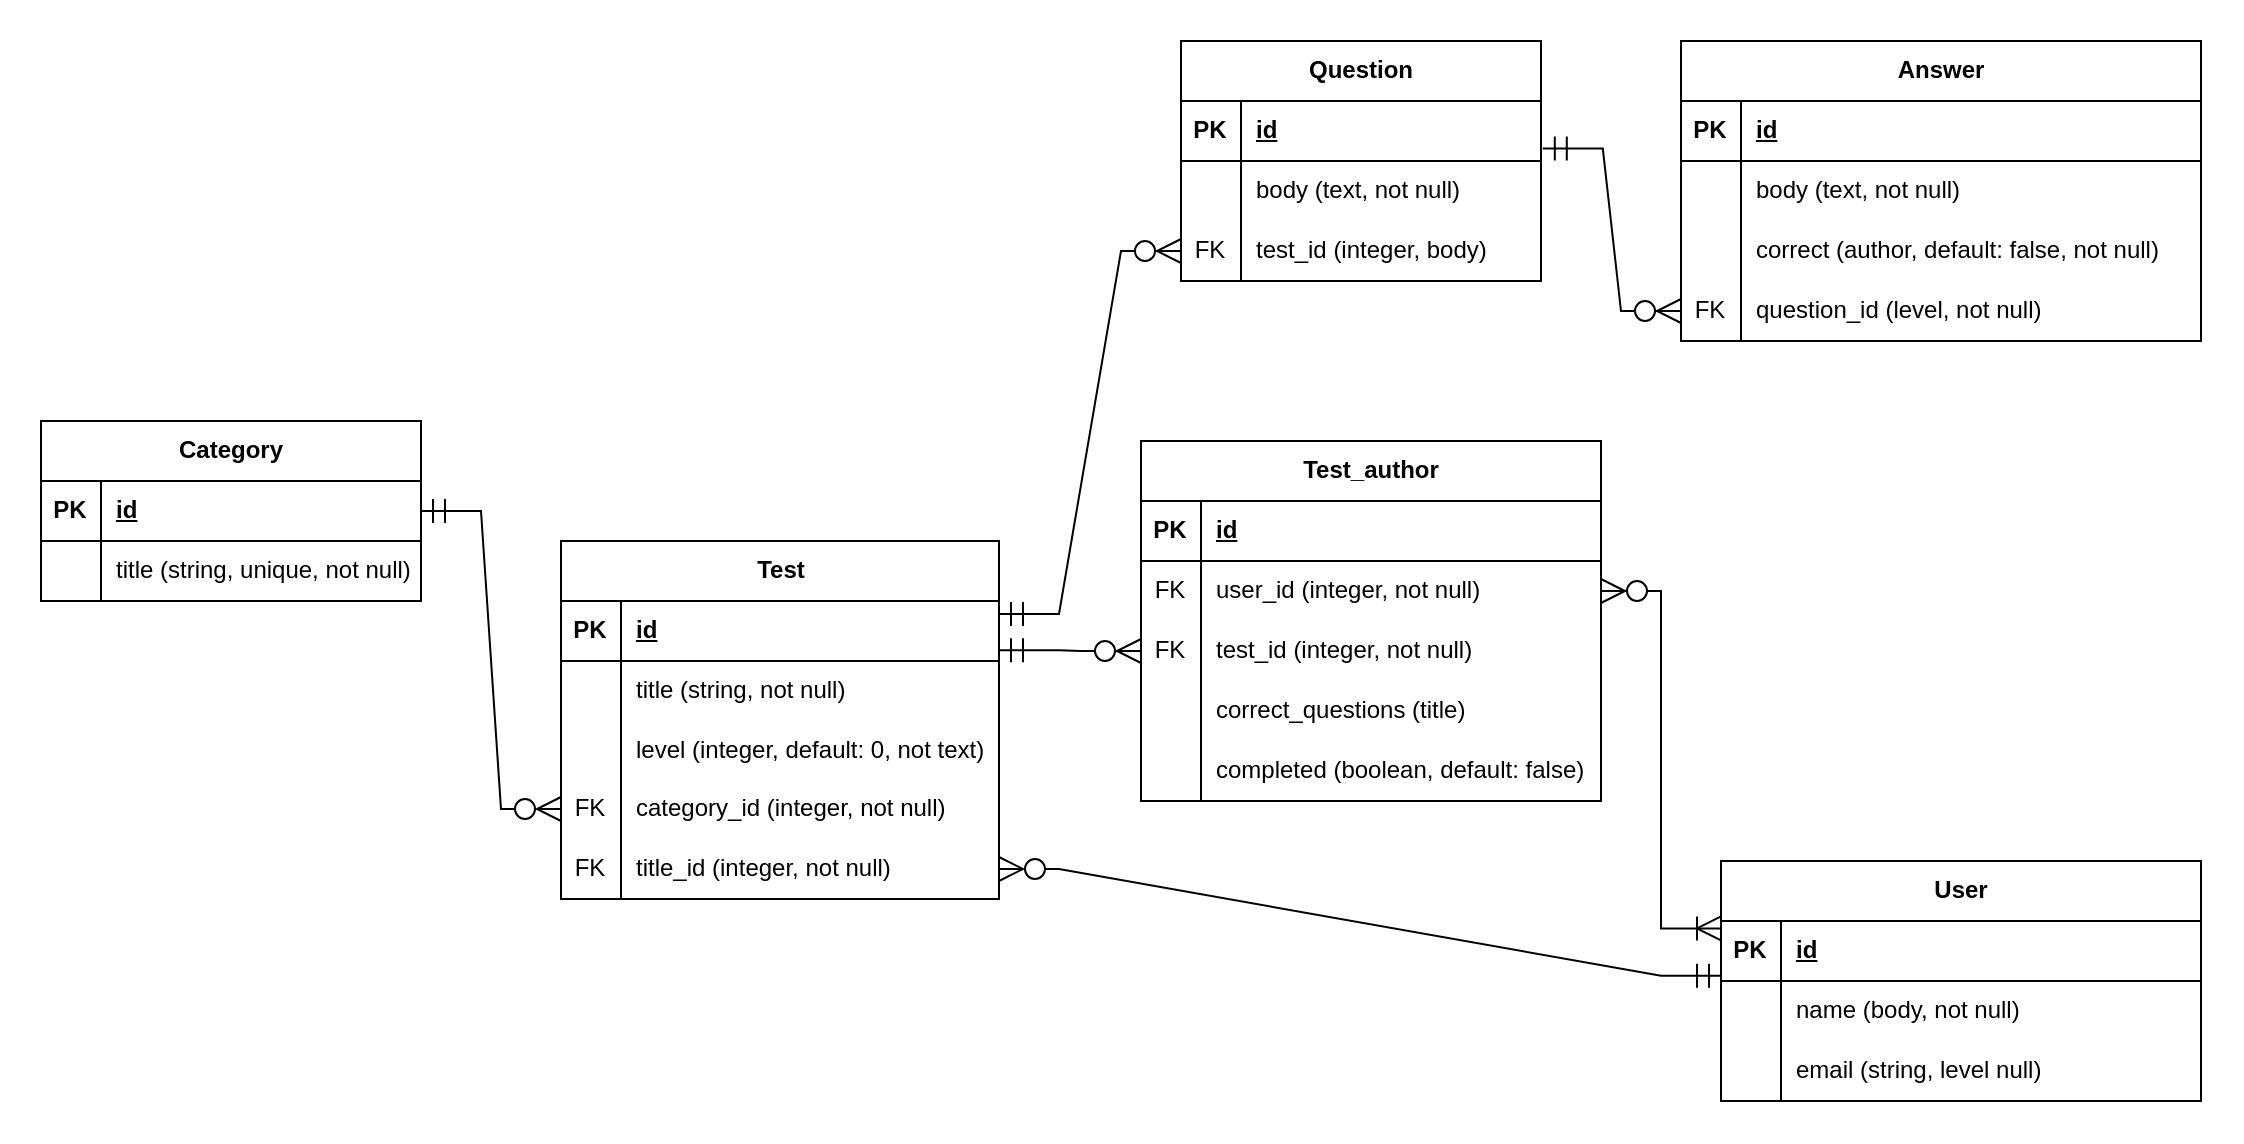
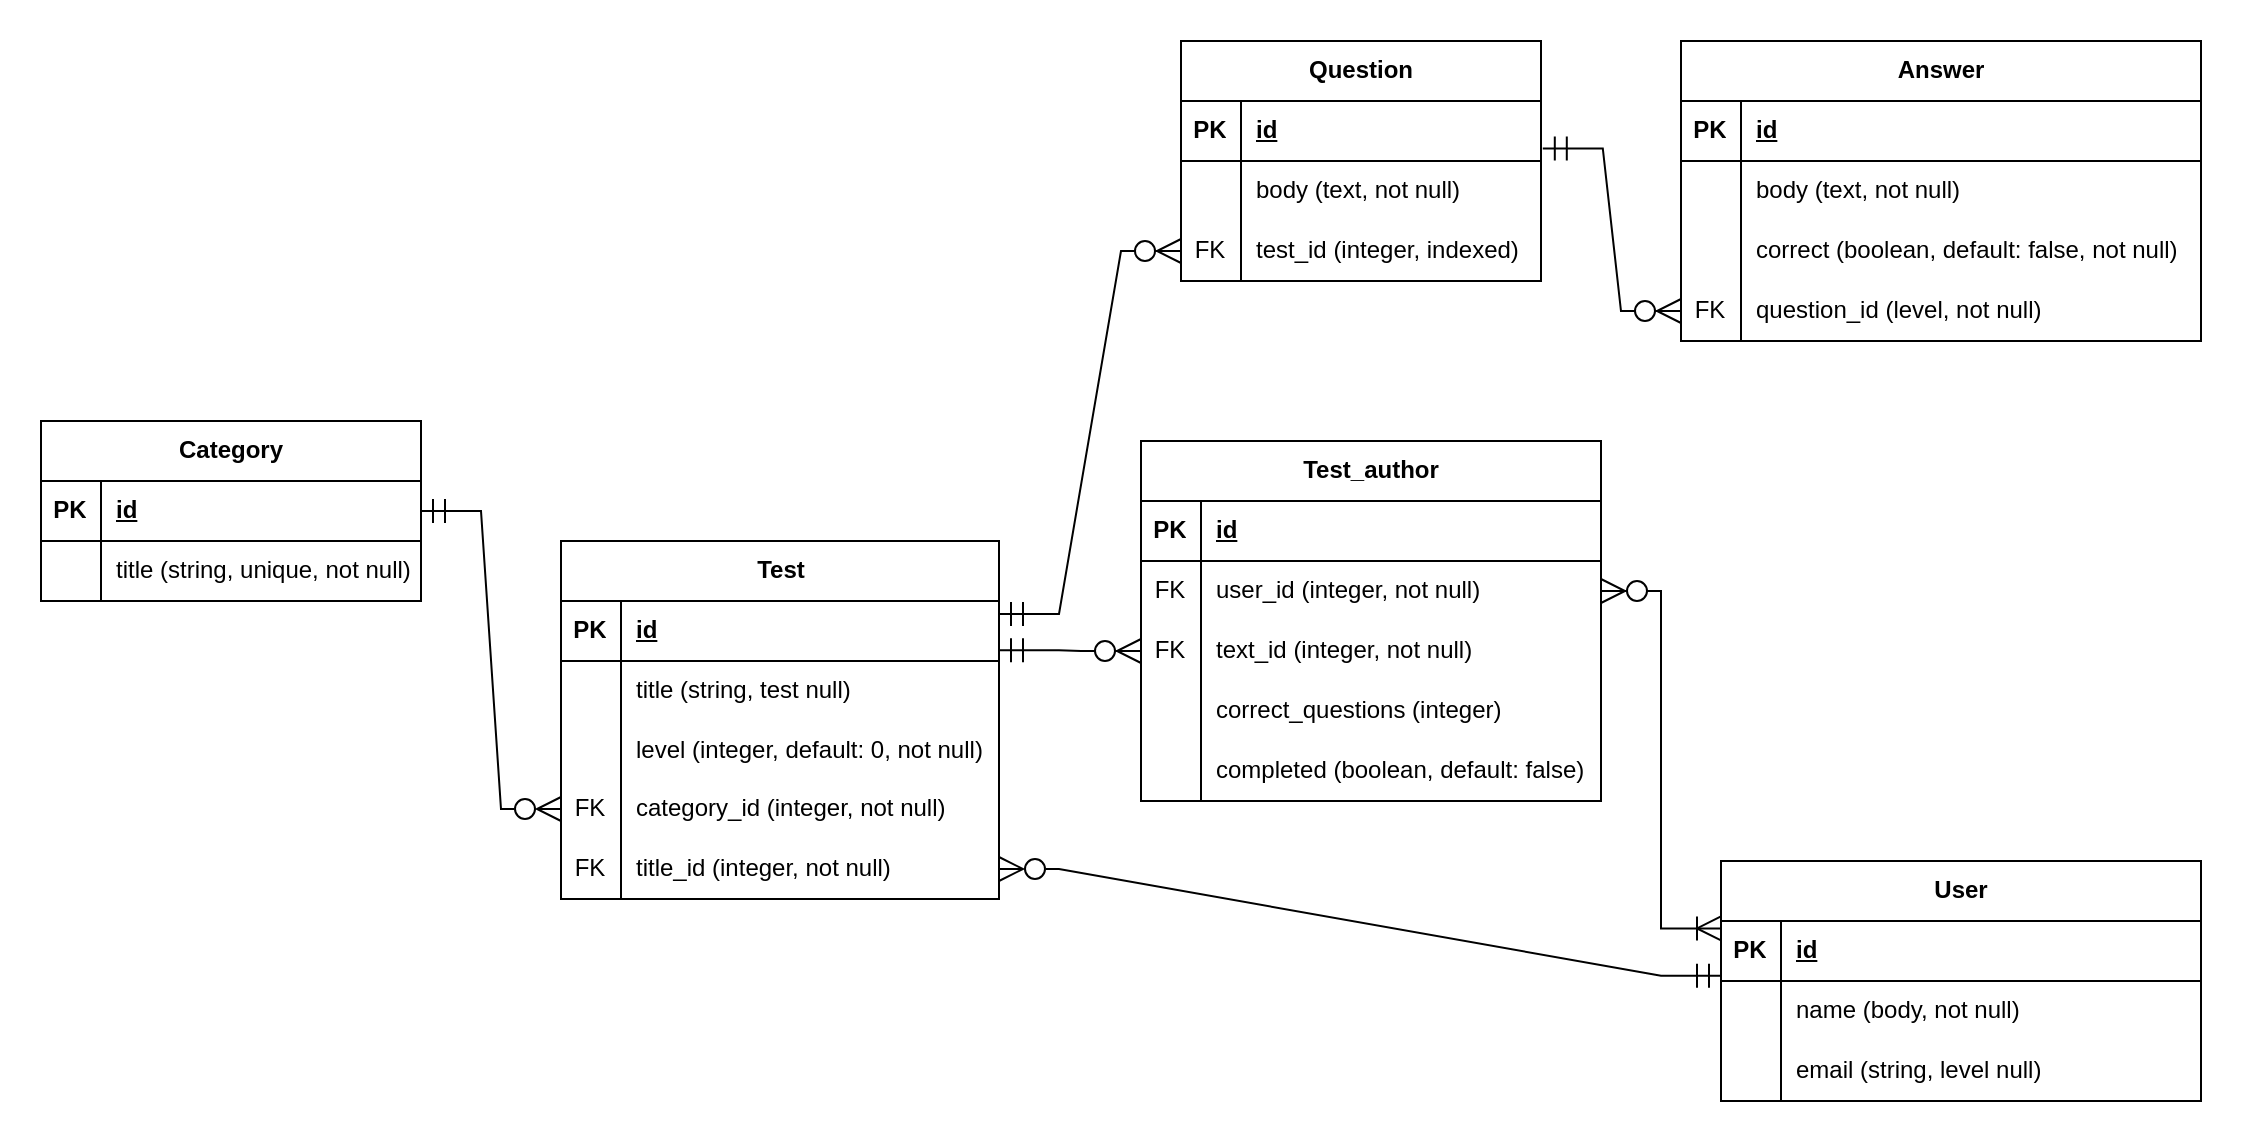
node "test_id (integer, body)": label "test_id (integer, body)" -> "test_id (integer, indexed)"
node "correct (author, default: false, not null)": label "correct (author, default: false, not null)" -> "correct (boolean, default: false, not null)"
node "test_id (integer, not null)": label "test_id (integer, not null)" -> "text_id (integer, not null)"
node "title (string, not null)": label "title (string, not null)" -> "title (string, test null)"
node "correct_questions (title)": label "correct_questions (title)" -> "correct_questions (integer)"
node "level (integer, default: 0, not text)": label "level (integer, default: 0, not text)" -> "level (integer, default: 0, not null)"
